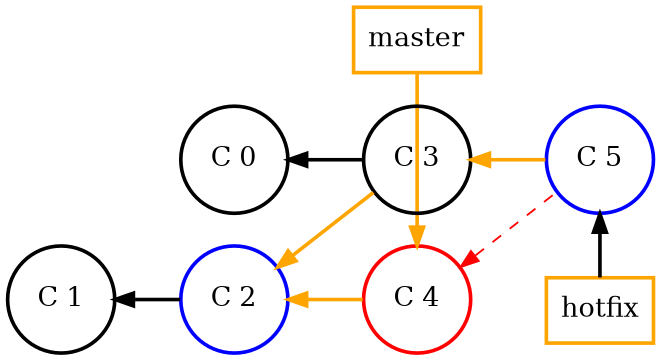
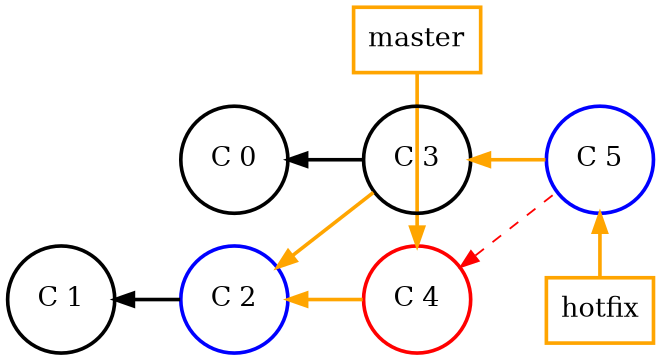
edge "hotfix" -> "C 5": color black -> orange
